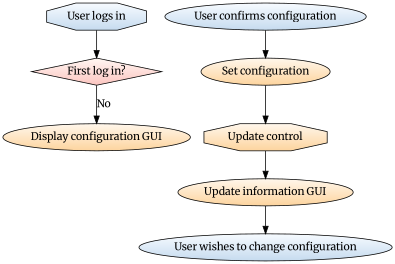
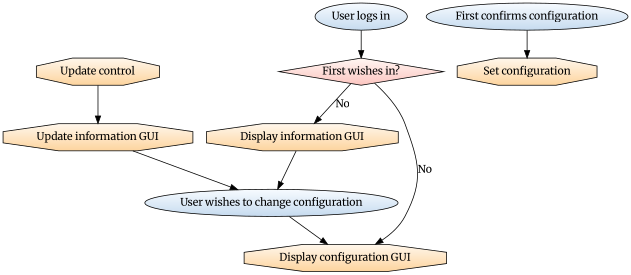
node "User logs in": shape octagon -> ellipse
node "User confirms configuration": label "User confirms configuration" -> "First confirms configuration"
node "First log in?": label "First log in?" -> "First wishes in?"
node "Set configuration": shape ellipse -> octagon
edge "Set configuration" -> "Update control": removed
node "Display configuration GUI": shape ellipse -> octagon
node "Display information GUI": added
node "Update information GUI": shape ellipse -> octagon
edge "User wishes to change configuration" -> "Display configuration GUI": added
